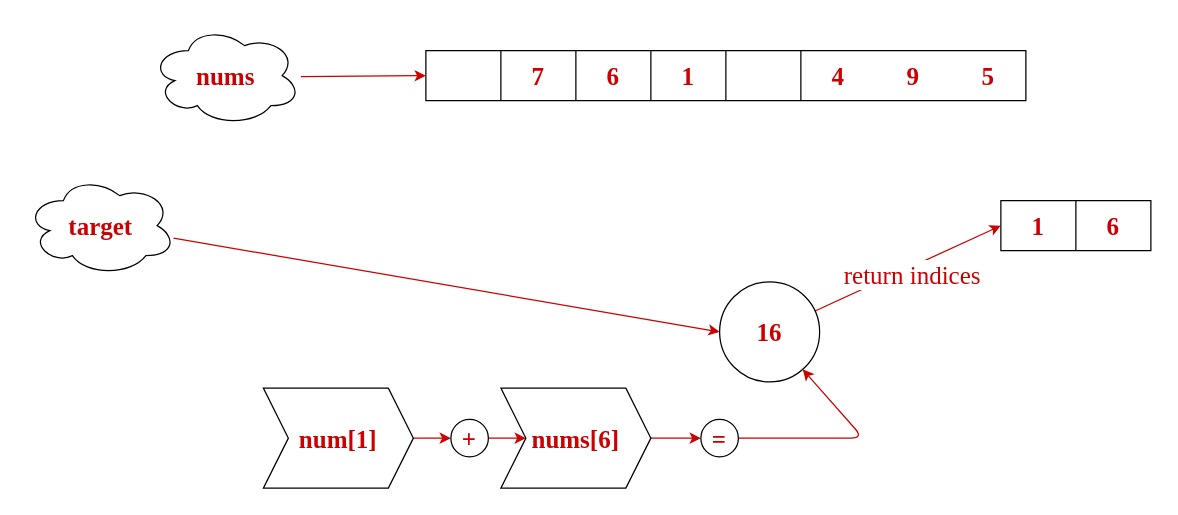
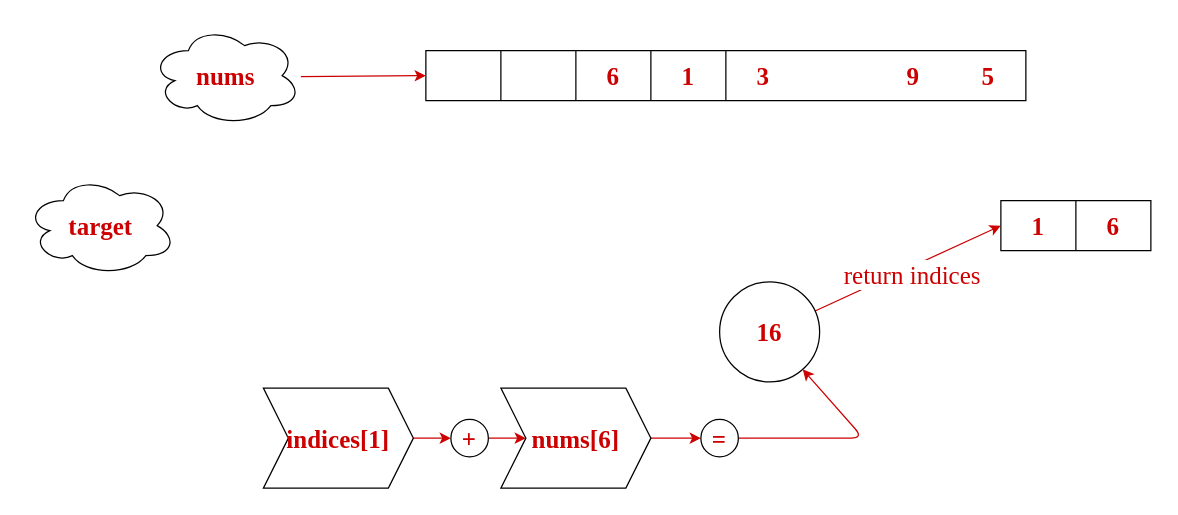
node "7": removed
node "3": added
node "4": removed
edge "target" -> "16": removed
node "num[1]": label "num[1]" -> "indices[1]"
